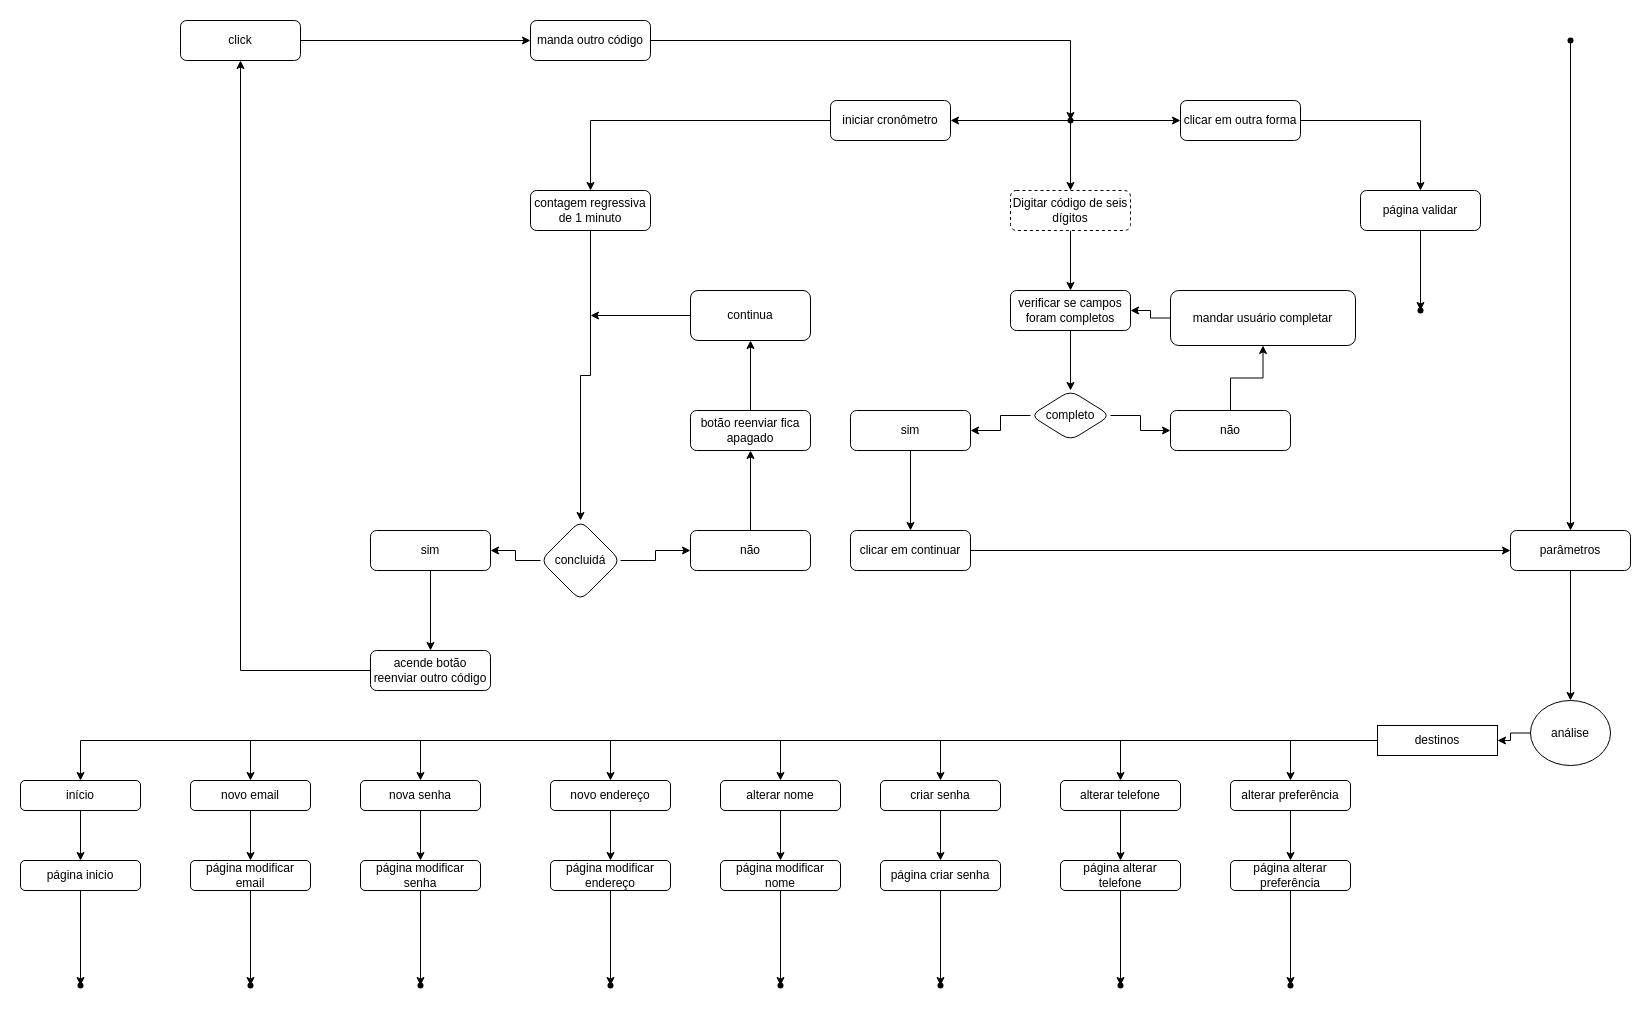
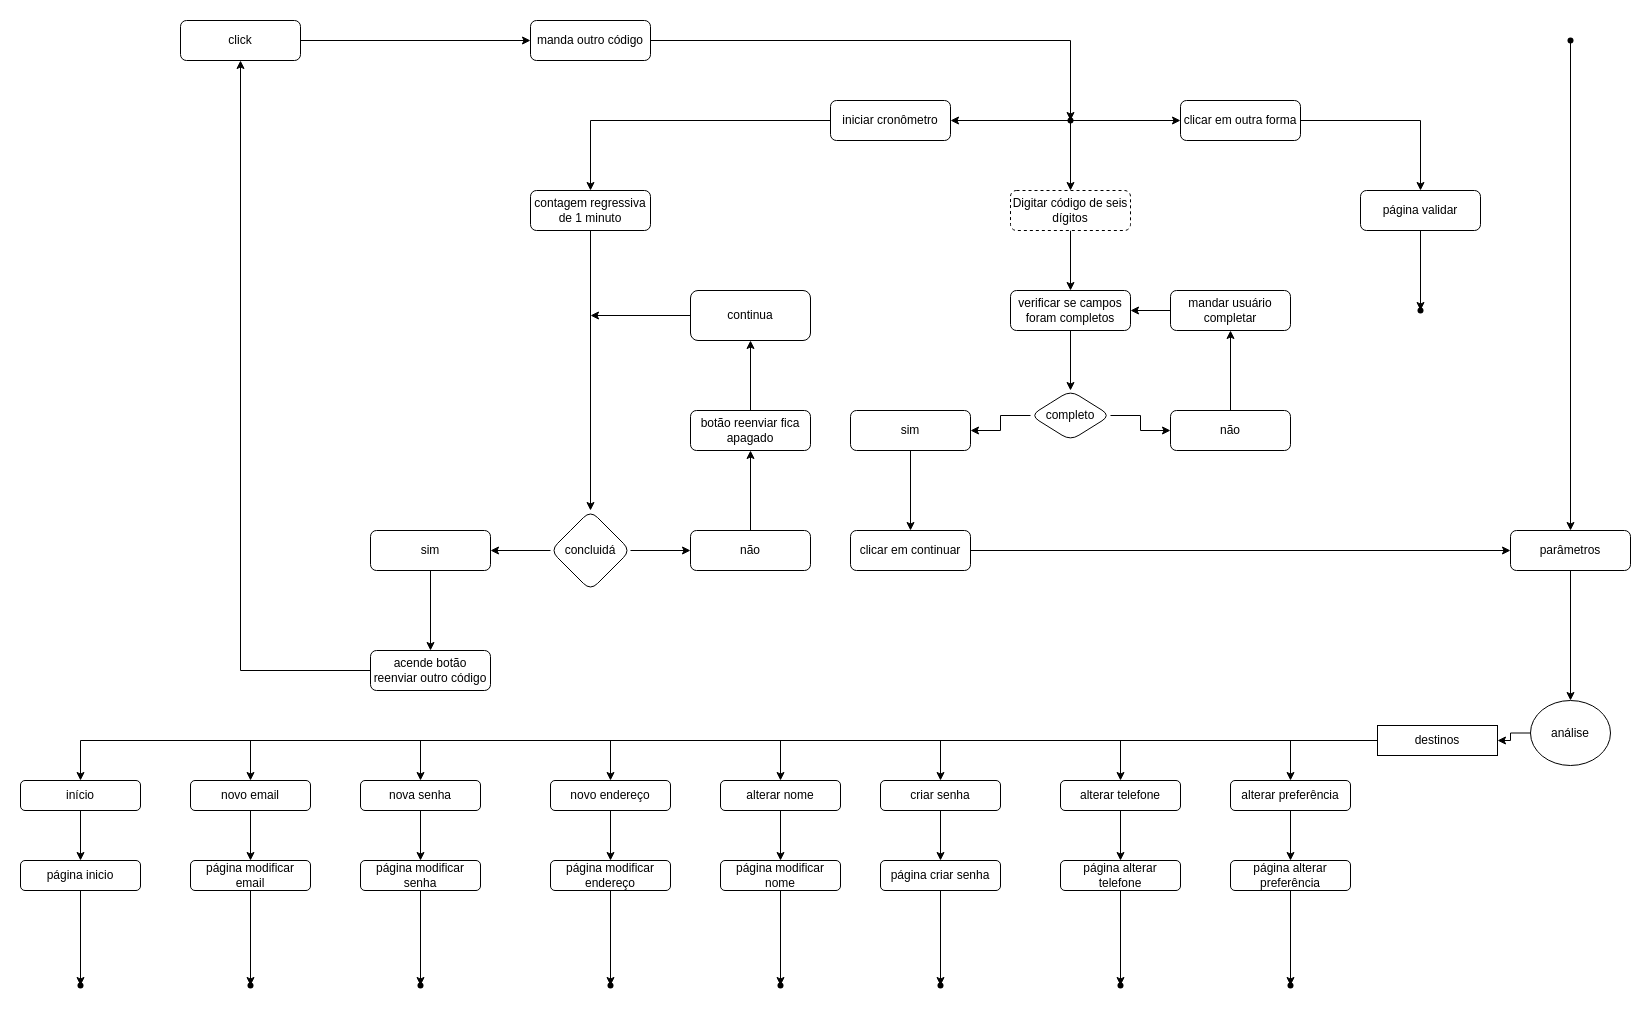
node "mandar usuário completar": size 185x55 -> 120x40
node "concluidá": moved (581, 561) -> (591, 551)
